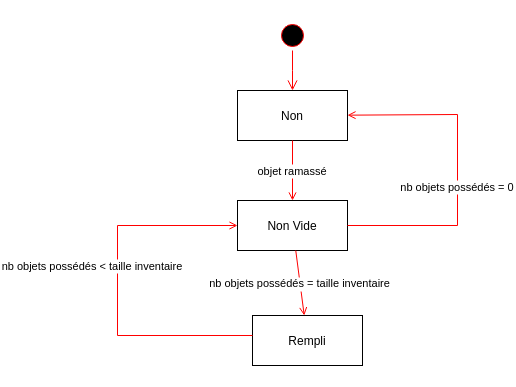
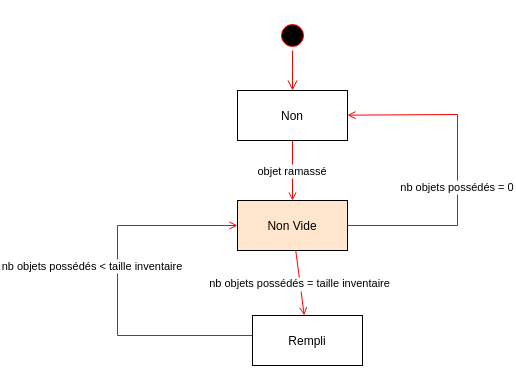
node "Non Vide": fillcolor #ffffff -> #ffe6cc
